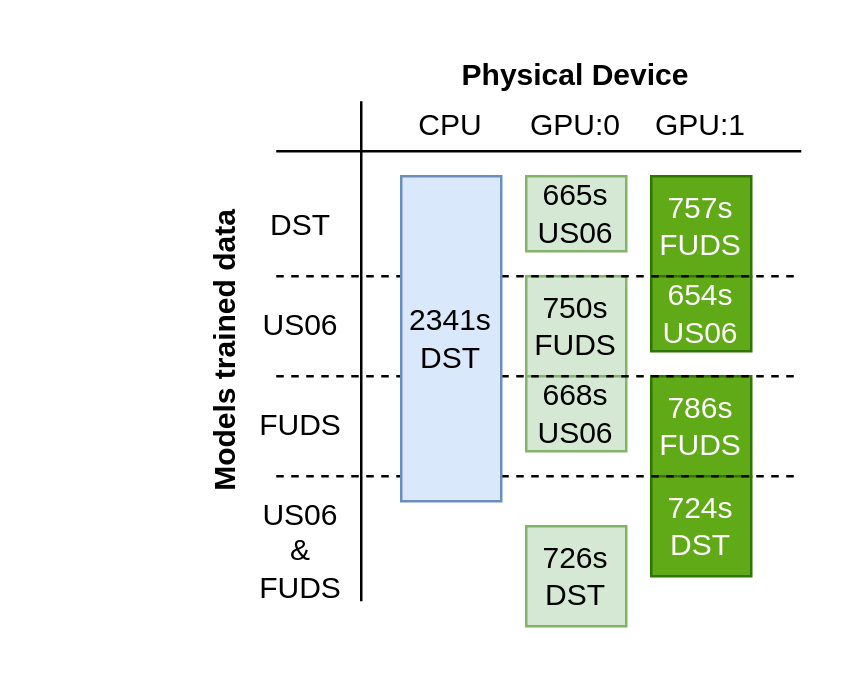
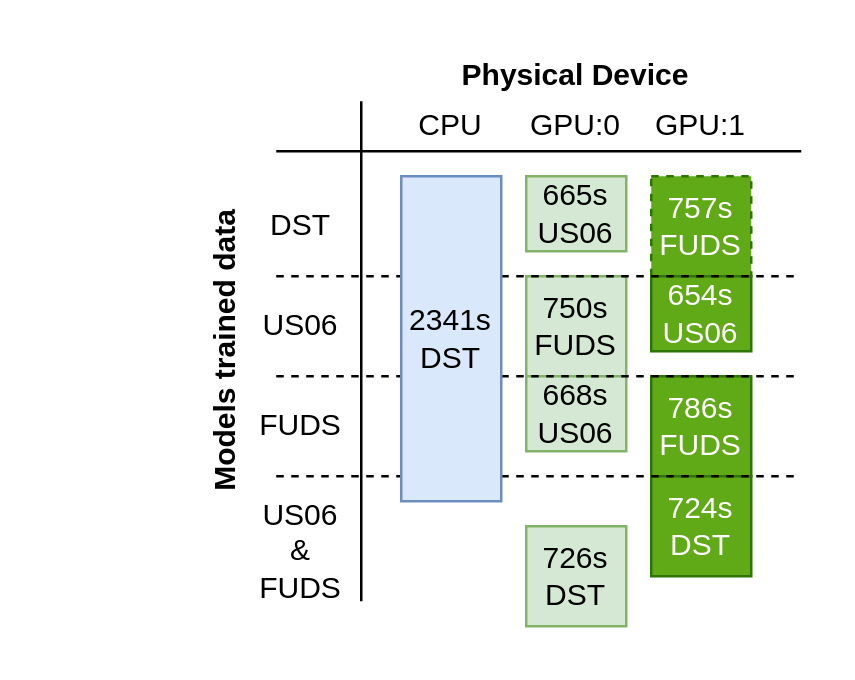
node "757s FUDS": style solid -> dashed
